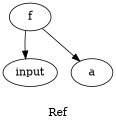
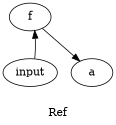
edge "f" -> "input": reversed
